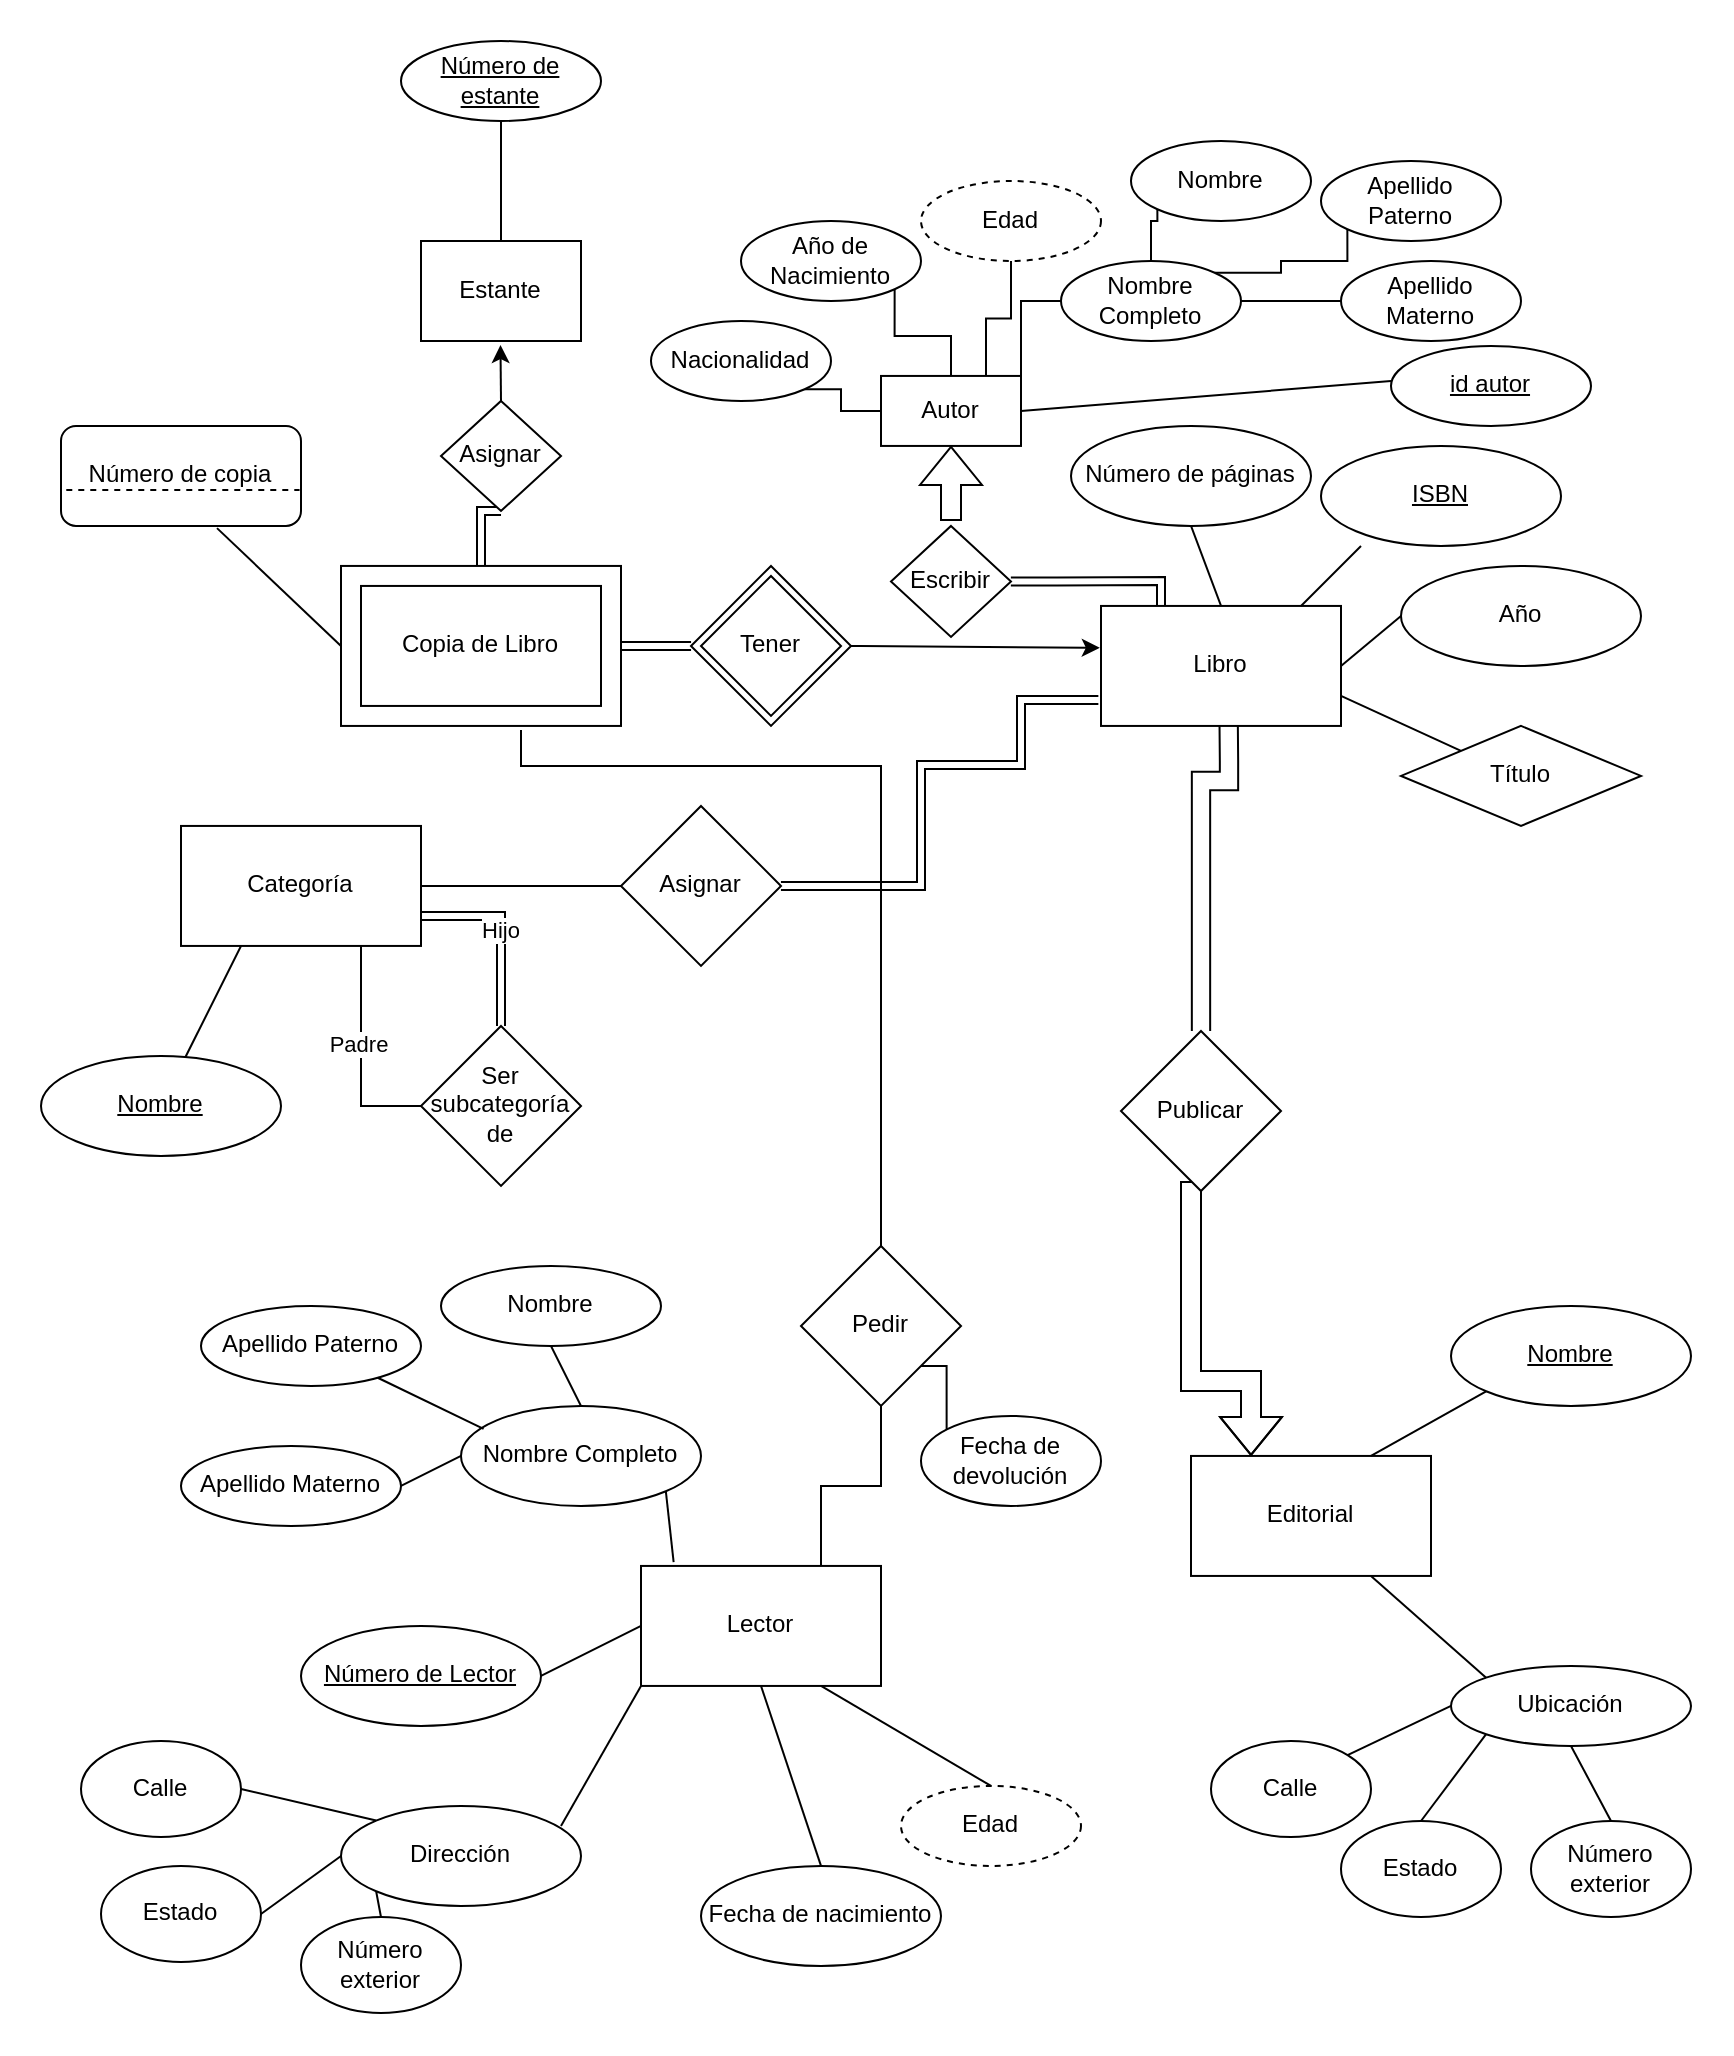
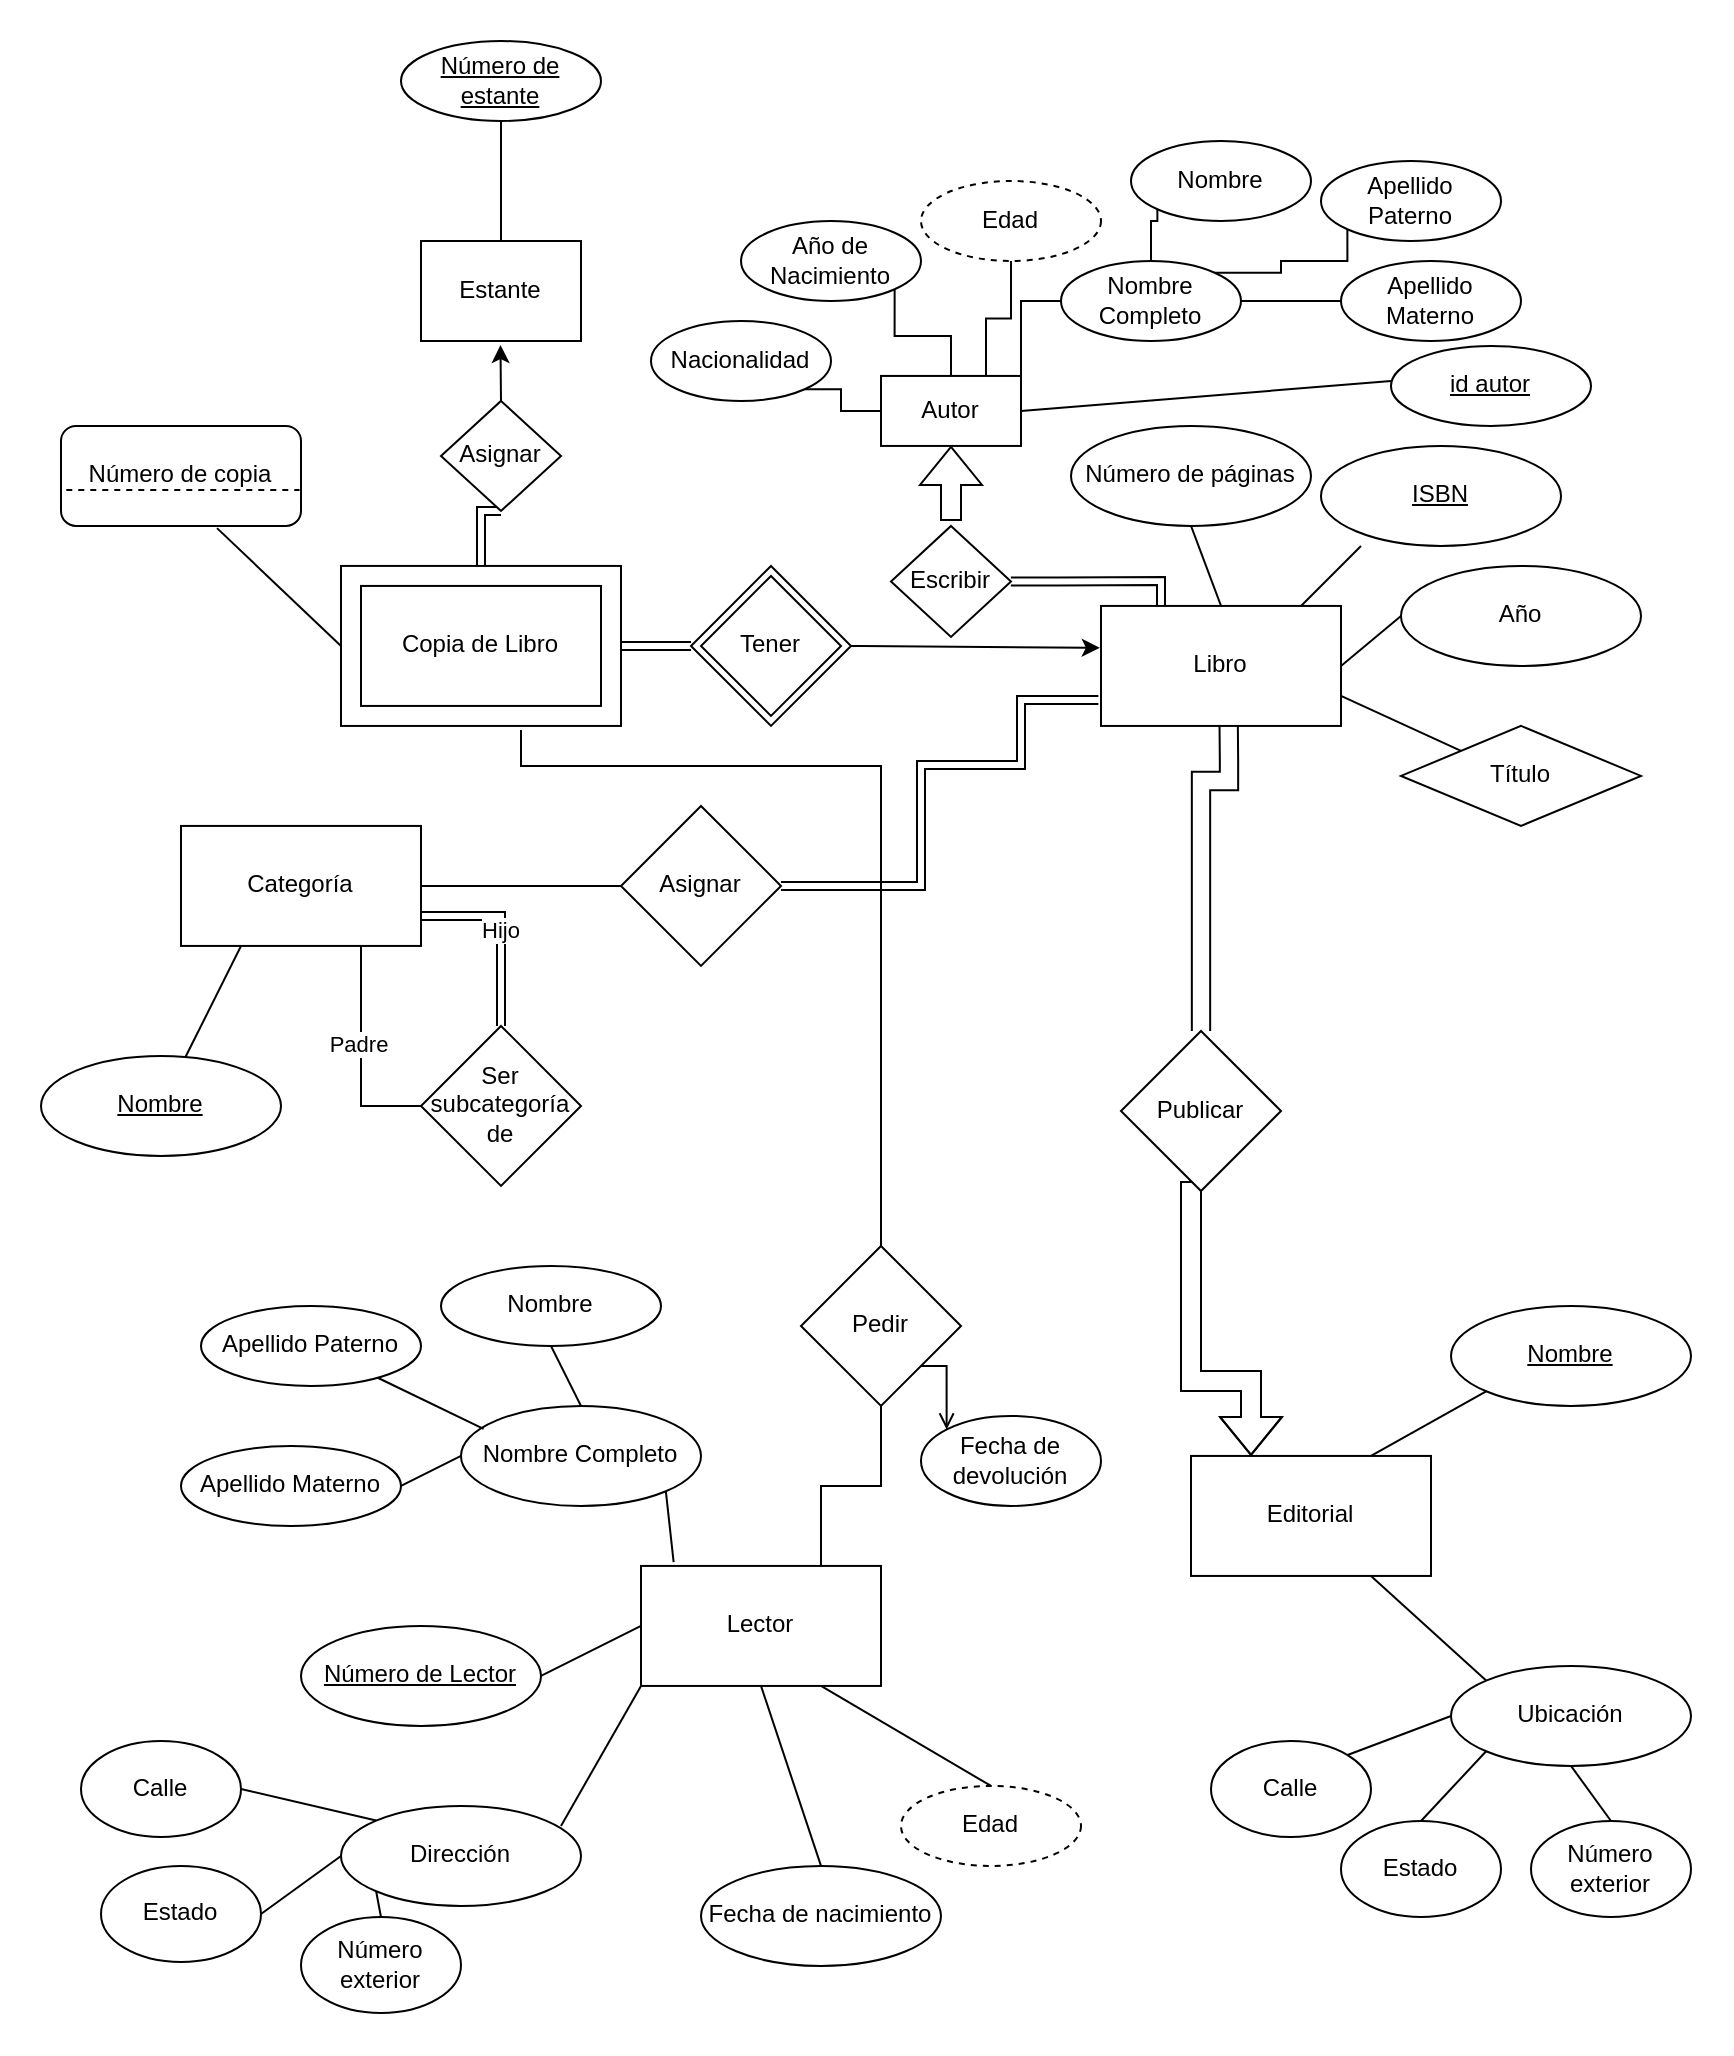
edge "Pedir" -- "Fecha de devolución": arrowhead none -> open
node "Ubicación": size 240x80 -> 240x100
